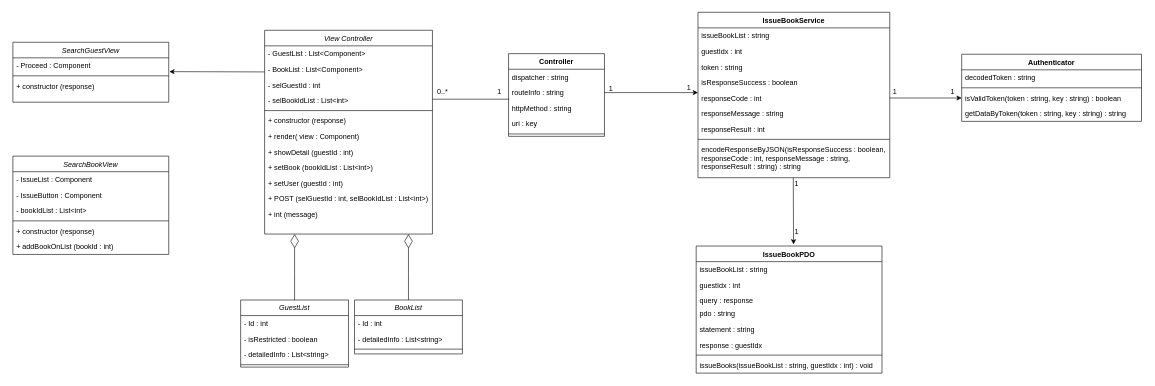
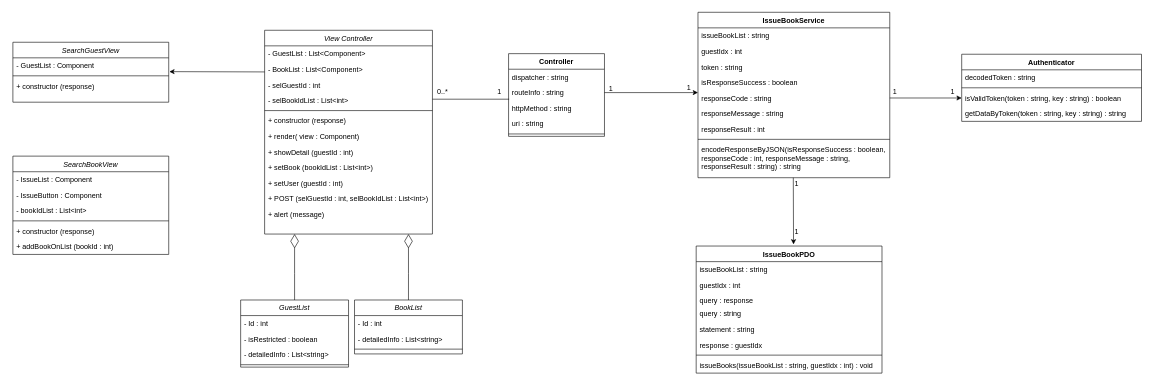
node "- Proceed : Component": label "- Proceed : Component" -> "- GuestList : Component"
node "responseCode : int": label "responseCode : int" -> "responseCode : string"
node "uri : key": label "uri : key" -> "uri : string"
node "+ int (message)": label "+ int (message)" -> "+ alert (message)"
node "pdo : string": label "pdo : string" -> "query : string"
